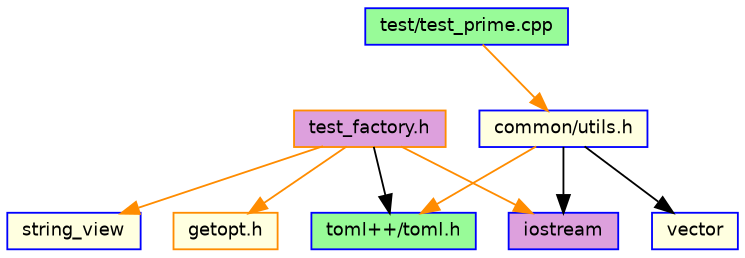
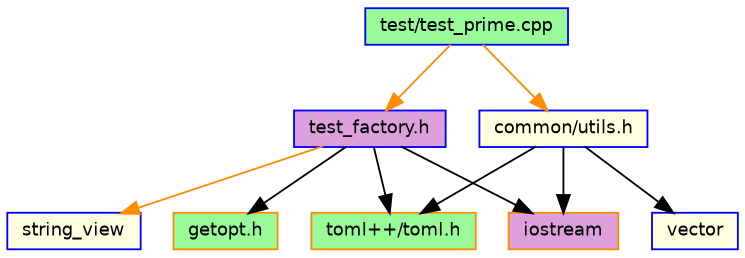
edge "test/test_prime.cpp" -> "test_factory.h": added
node "test_factory.h": color darkorange -> blue
edge "test_factory.h" -> "getopt.h": color darkorange -> black
edge "common/utils.h" -> "toml++/toml.h": color darkorange -> black
edge "test_factory.h" -> "iostream": color darkorange -> black
node "getopt.h": fillcolor lightyellow -> palegreen
node "toml++/toml.h": color blue -> darkorange
node "iostream": color blue -> darkorange
